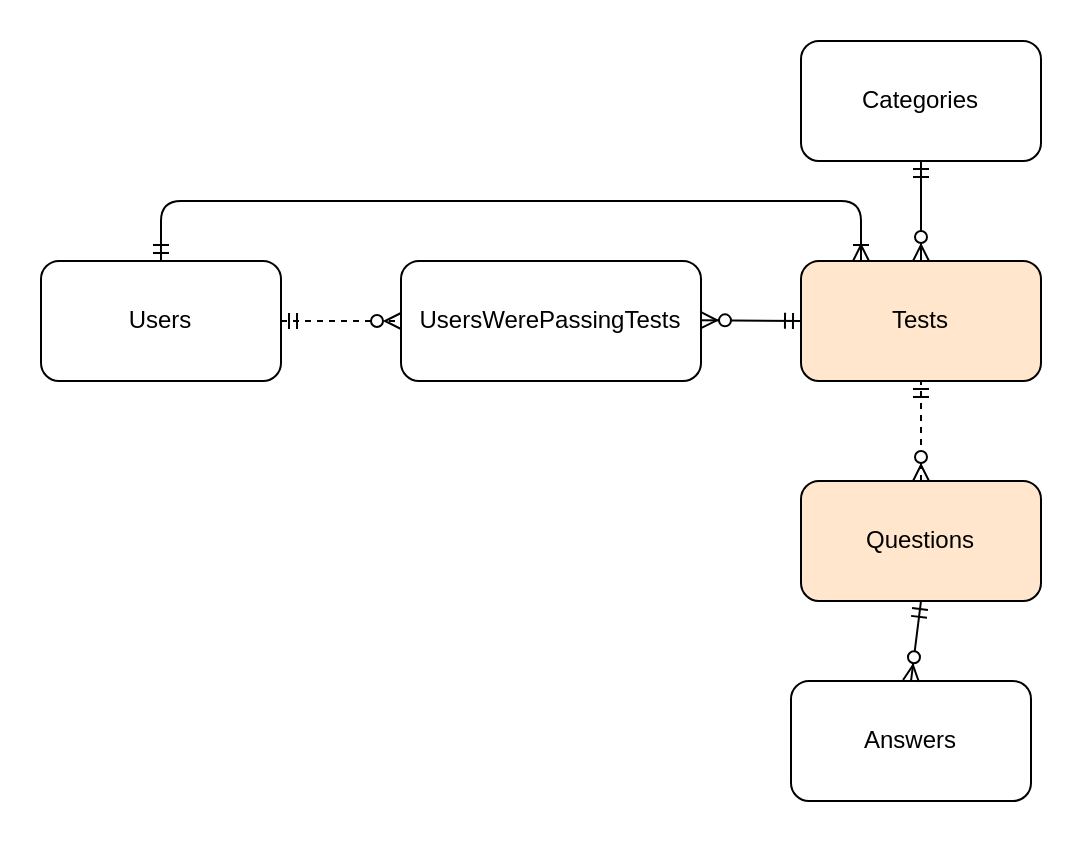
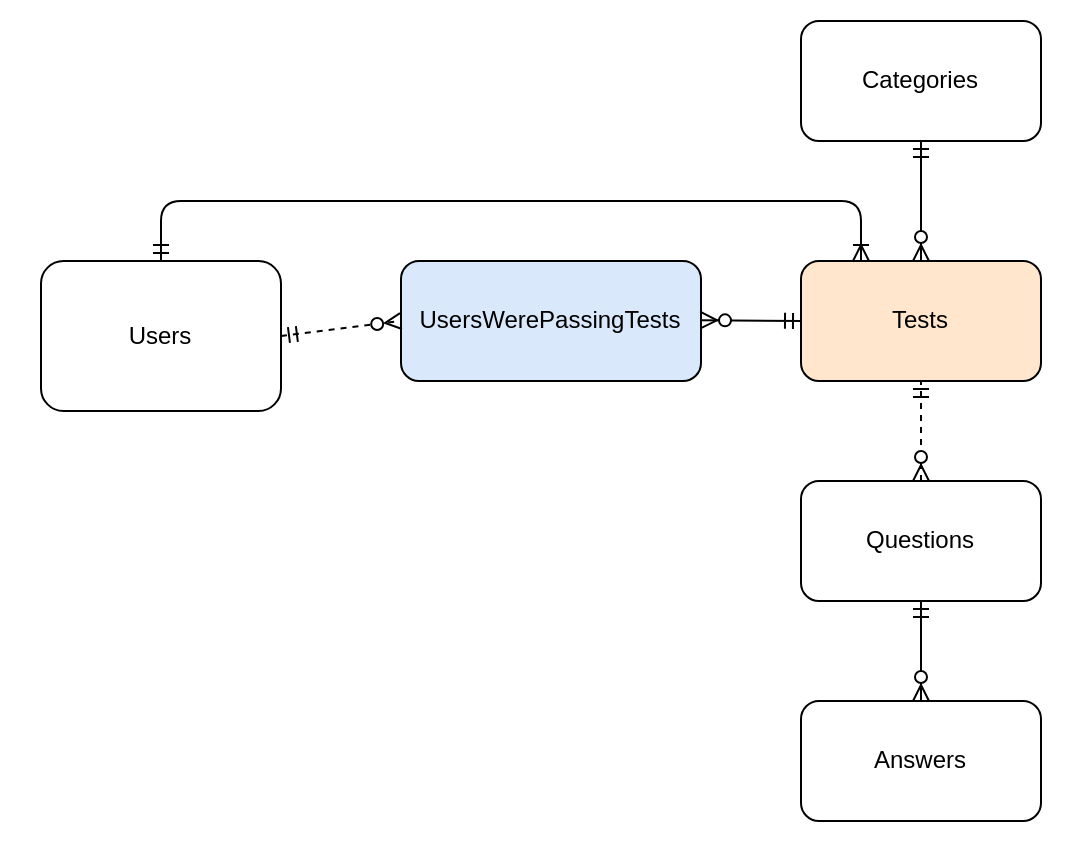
node "Categories": moved (921, 101) -> (921, 81)
node "Users": size 240x120 -> 240x150
node "UsersWerePassingTests": fillcolor #ffffff -> #dae8fc
node "Questions": fillcolor #ffe6cc -> #ffffff
node "Answers": moved (911, 741) -> (921, 761)
